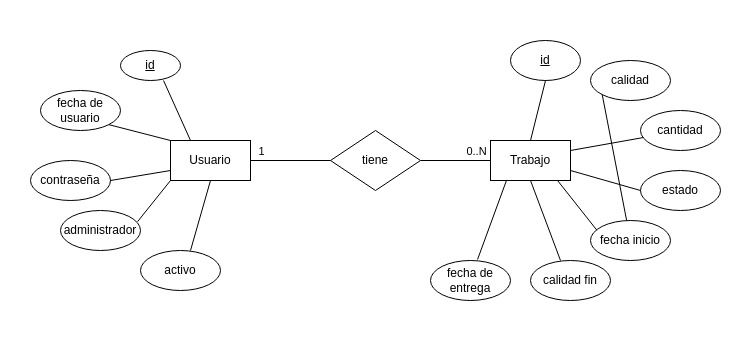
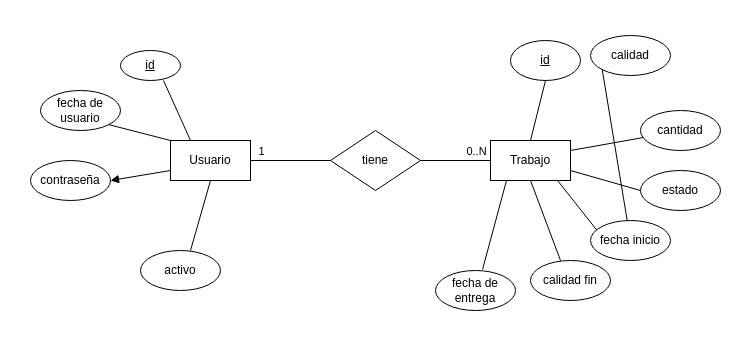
node "calidad": moved (631, 81) -> (631, 56)
edge "Usuario" -- "contraseña": arrowhead none -> block
edge "Usuario" -- "administrador": removed
node "administrador": removed
node "fecha de entrega": moved (471, 281) -> (476, 291)
